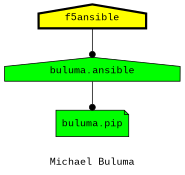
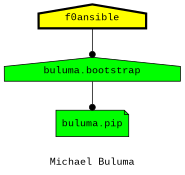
node "f5ansible": label "f5ansible" -> "f0ansible"
node "buluma.ansible": label "buluma.ansible" -> "buluma.bootstrap"
